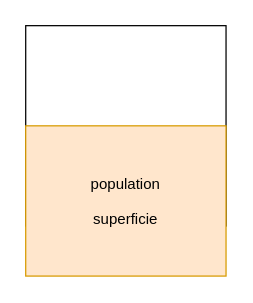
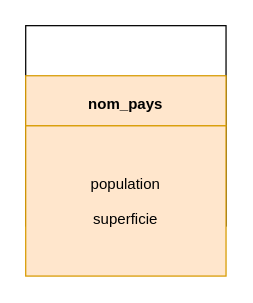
node "nom_pays": added
